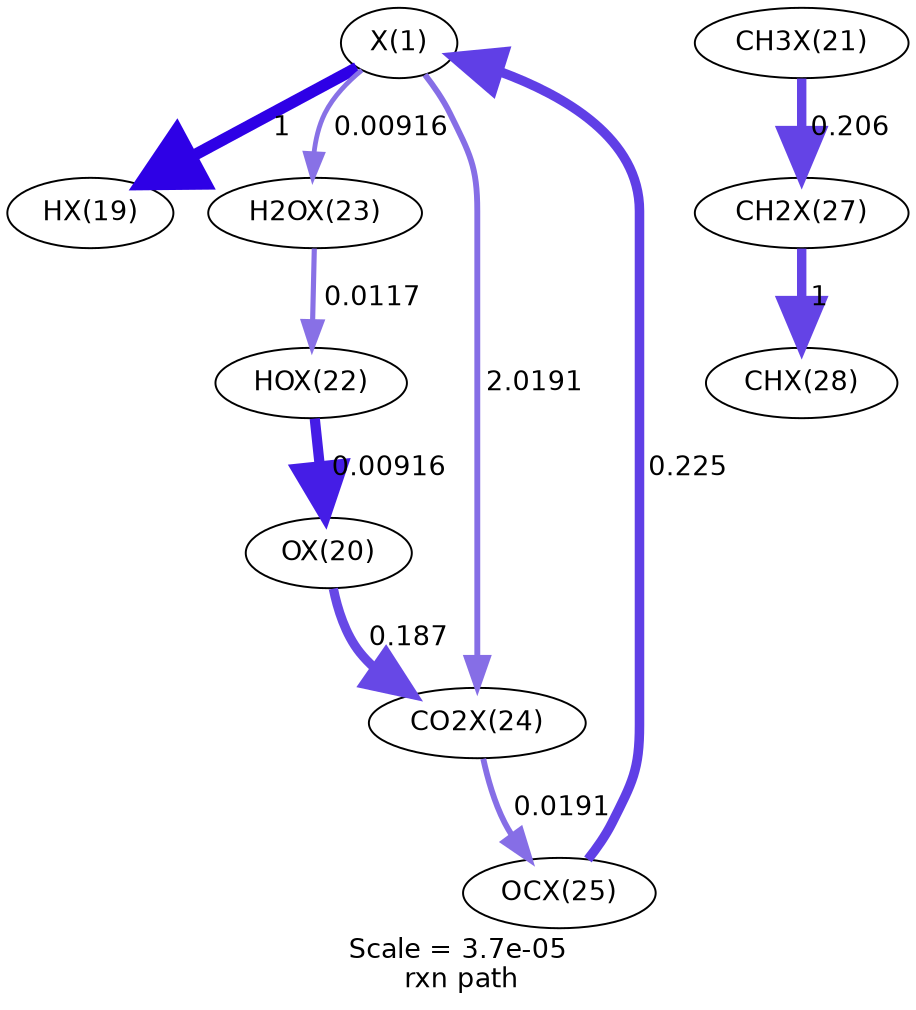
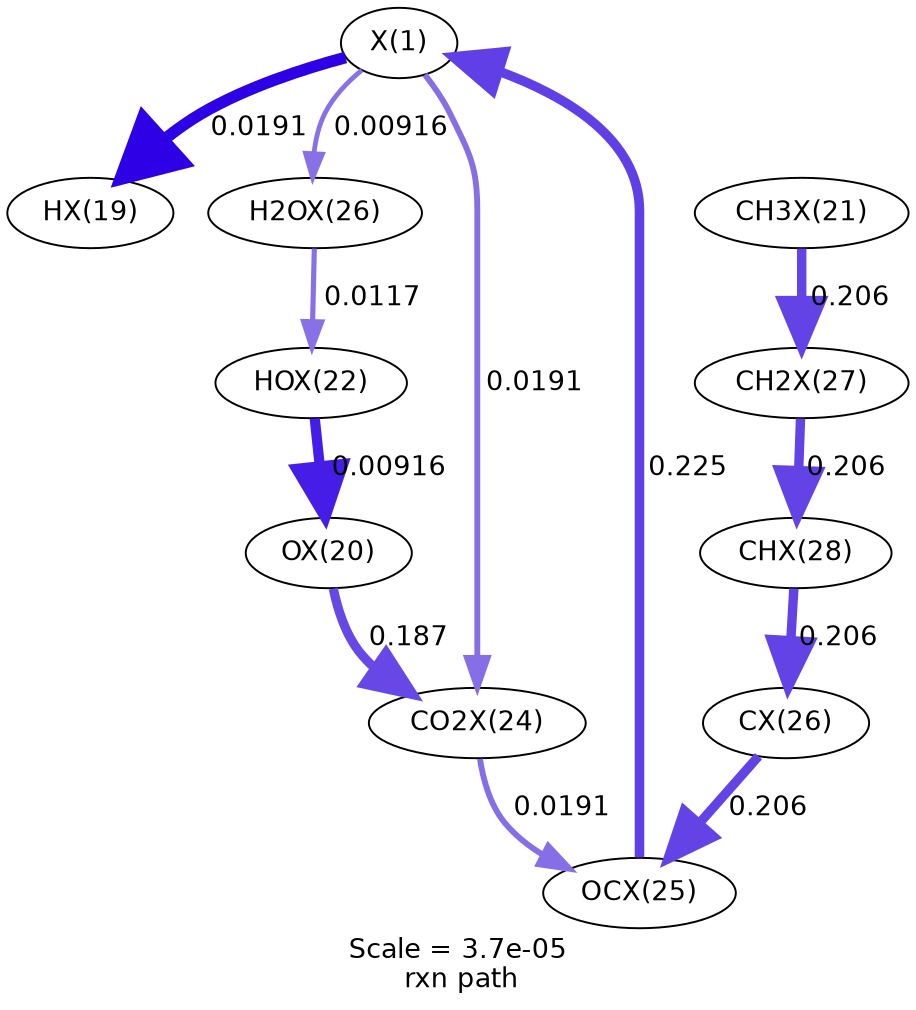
edge "X(1)" -> "HX(19)": label " 1" -> " 0.0191"
node "H2OX(23)": label "H2OX(23)" -> "H2OX(26)"
edge "CH2X(27)" -> "CHX(28)": label " 1" -> " 0.206"
edge "X(1)" -> "CO2X(24)": label " 2.0191" -> " 0.0191"
node "CX(26)": added
